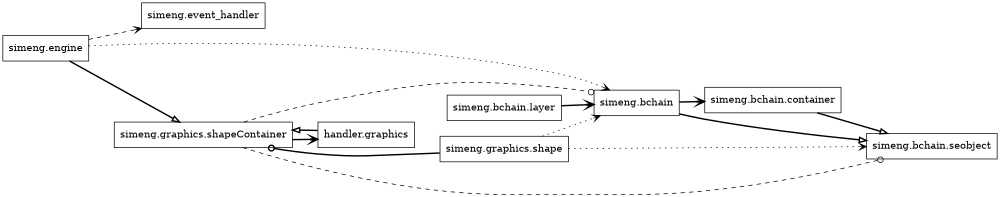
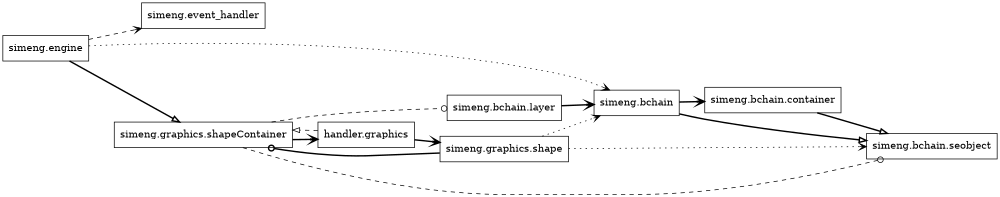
edge "simeng.graphics.shapeContainer" -> "simeng.bchain": now "simeng.graphics.shapeContainer" -> "simeng.bchain.layer"
edge "handler.graphics" -> "simeng.graphics.shapeContainer": style bold -> dashed
edge "handler.graphics" -> "simeng.graphics.shape": added
